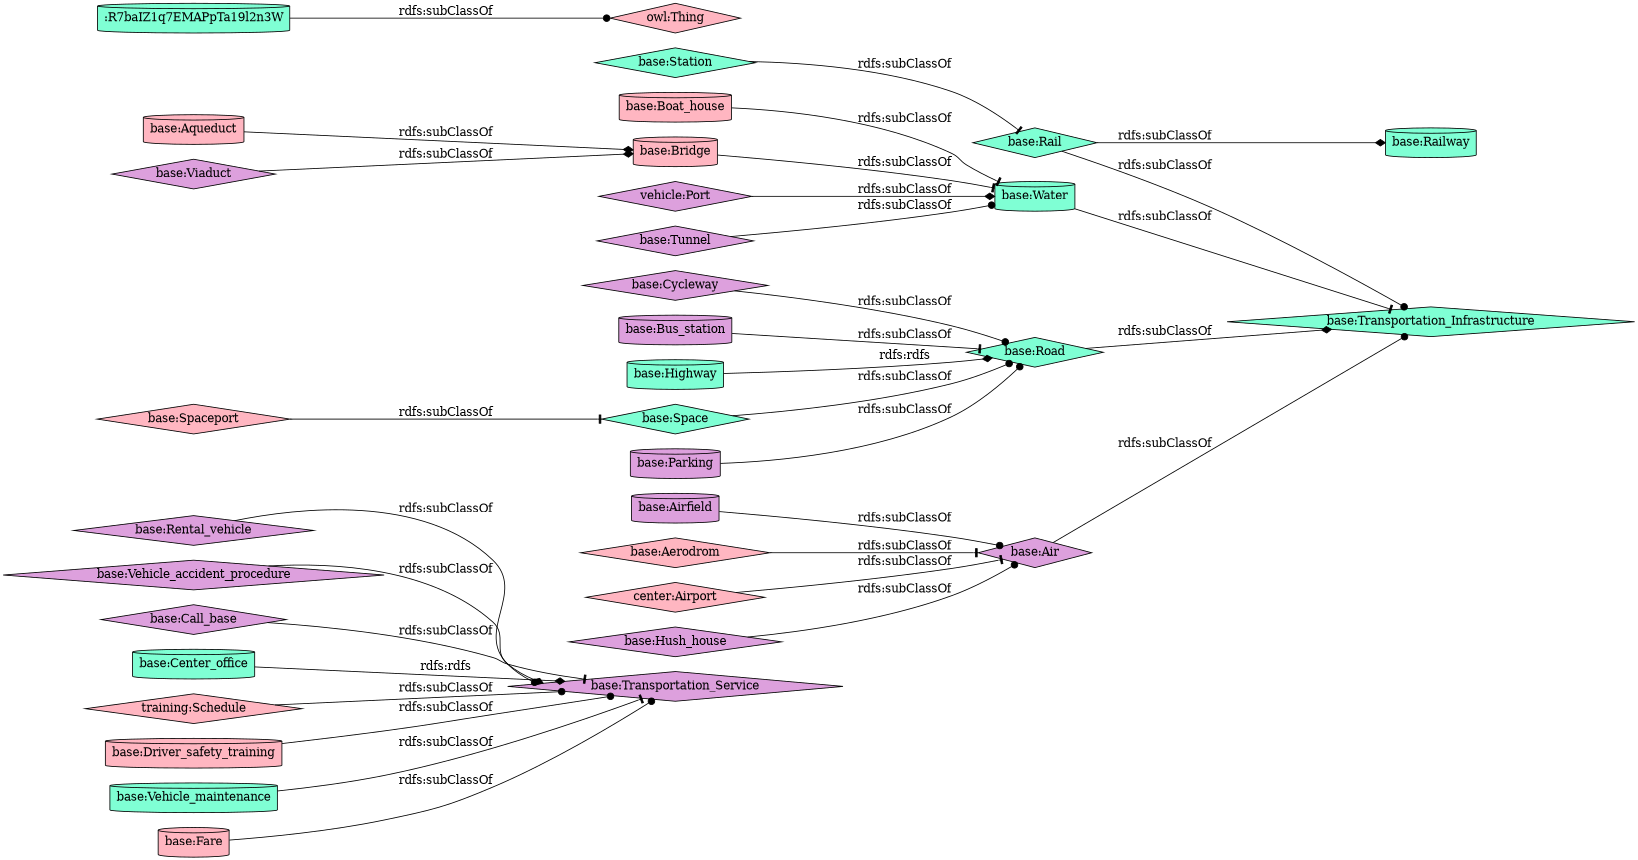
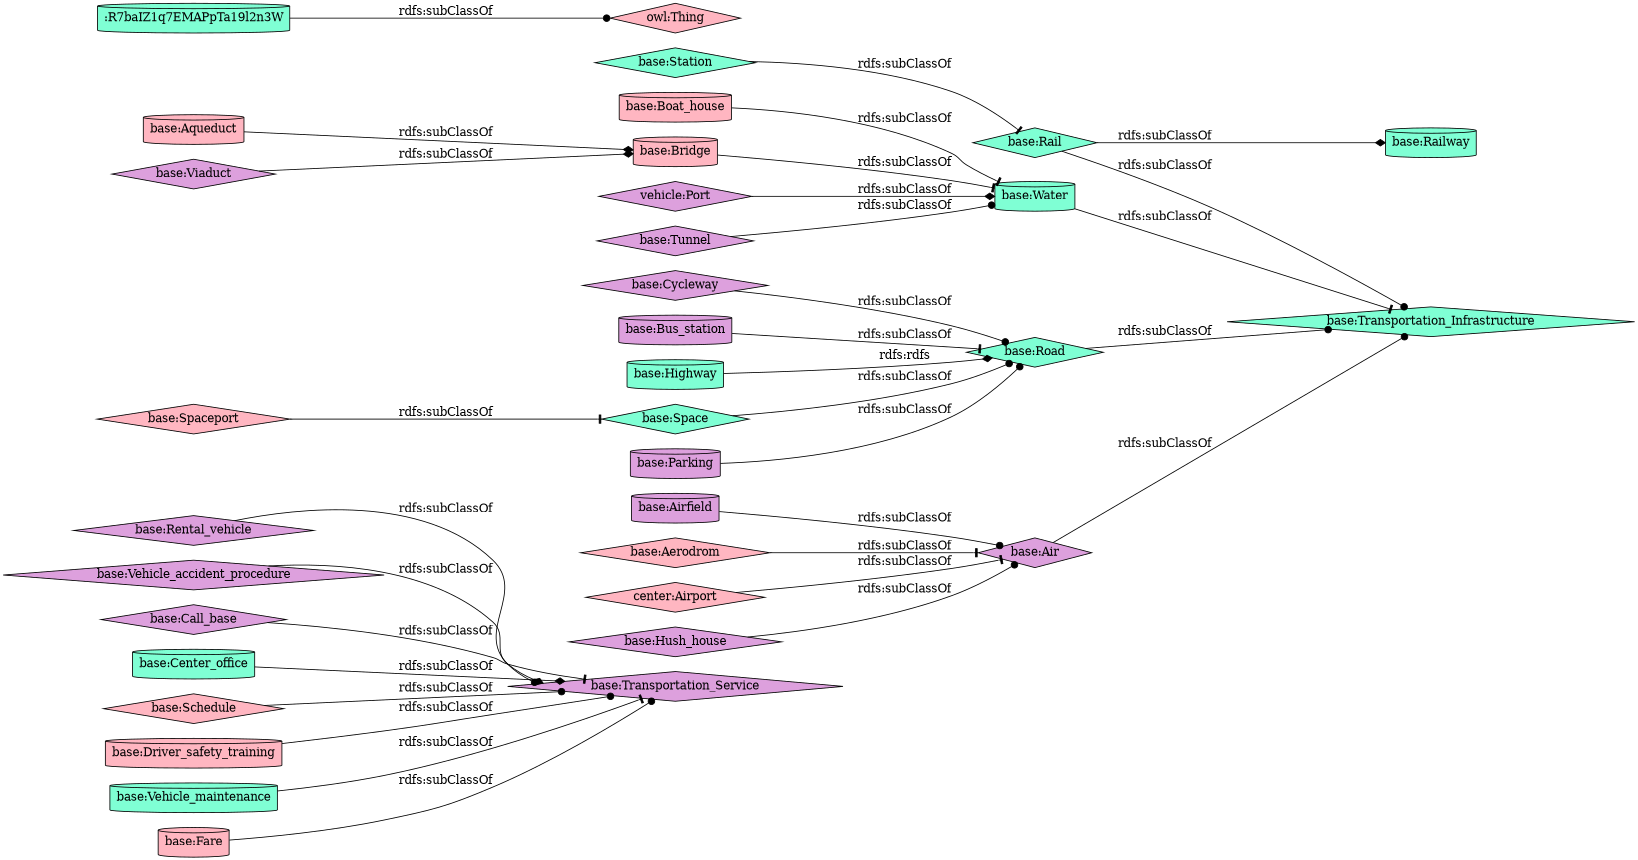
edge "base:Road" -> "base:Transportation_Infrastructure": arrowhead diamond -> dot
edge "base:Center_office" -> "base:Transportation_Service": label "rdfs:rdfs" -> "rdfs:subClassOf"
node "training:Schedule": label "training:Schedule" -> "base:Schedule"
